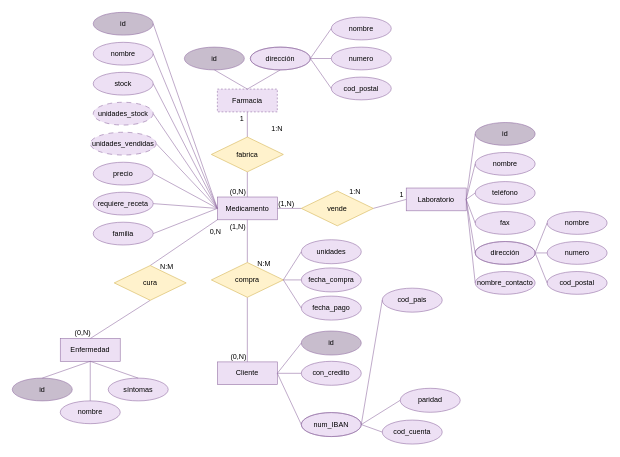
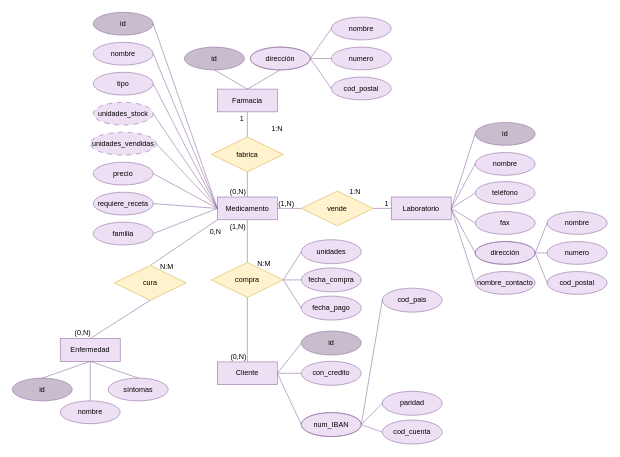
node "stock": label "stock" -> "tipo"
node "Farmacia": style dashed -> solid
node "Laboratorio": moved (437, 200) -> (422, 209)
node "paridad": moved (431, 401) -> (413, 404)
